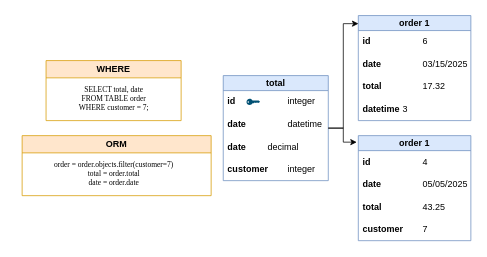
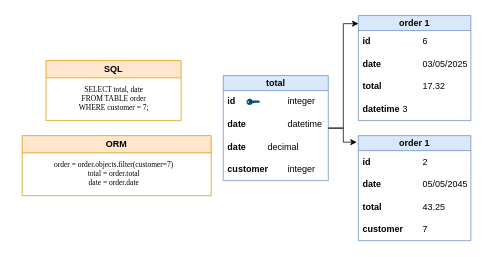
node "date 03/15/2025": label "date 03/15/2025" -> "date 03/05/2025"
node "WHERE": label "WHERE" -> "SQL"
node "id 4": label "id 4" -> "id 2"
node "date 05/05/2025": label "date 05/05/2025" -> "date 05/05/2045"
